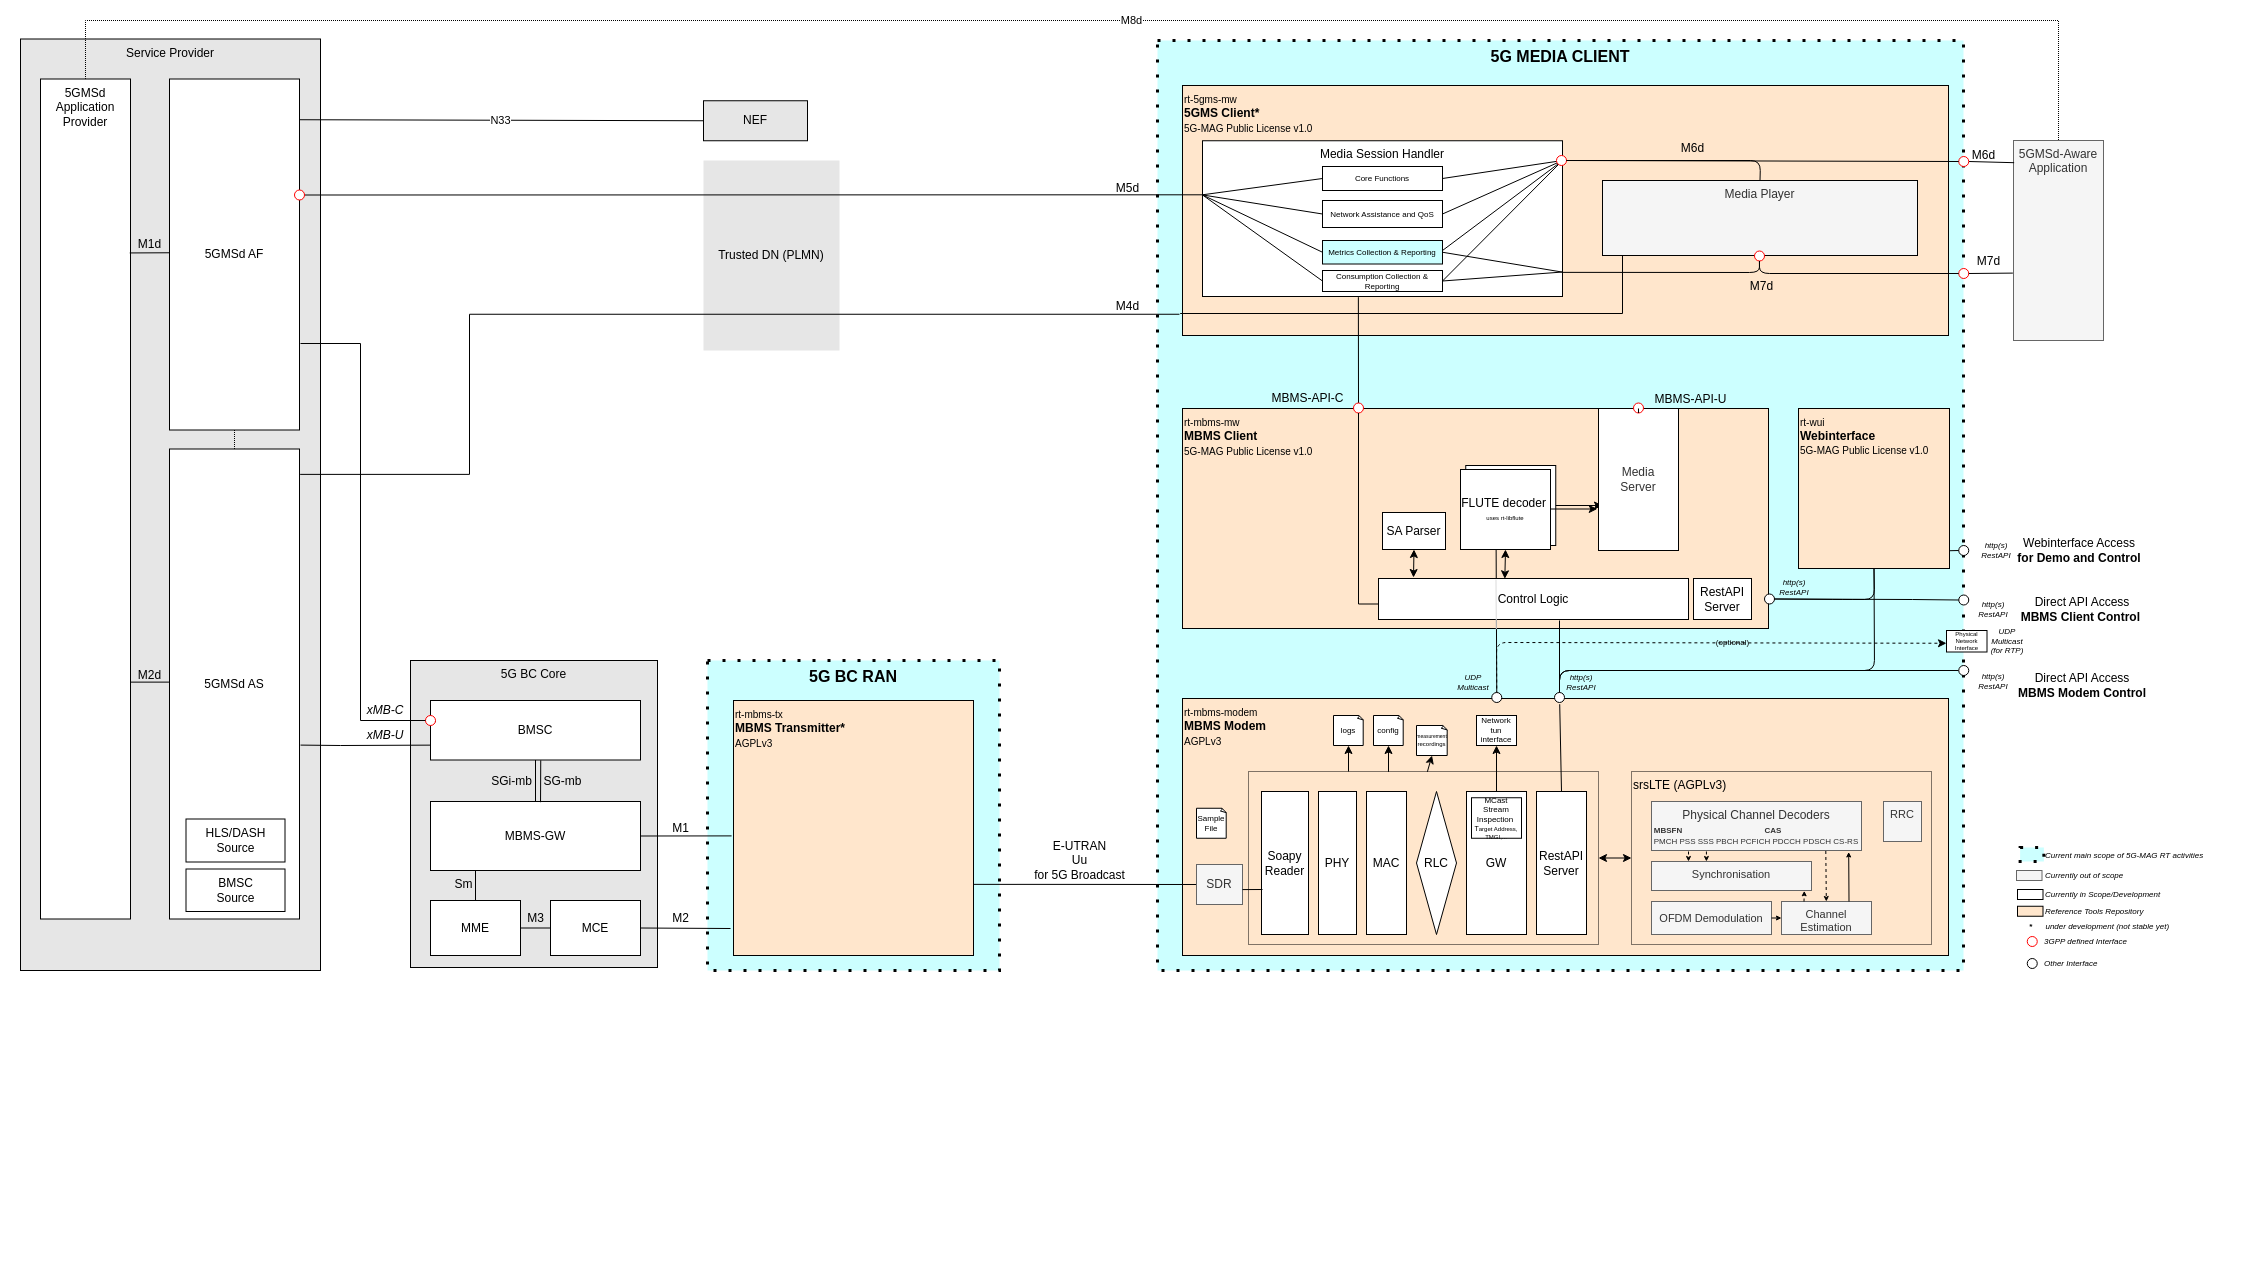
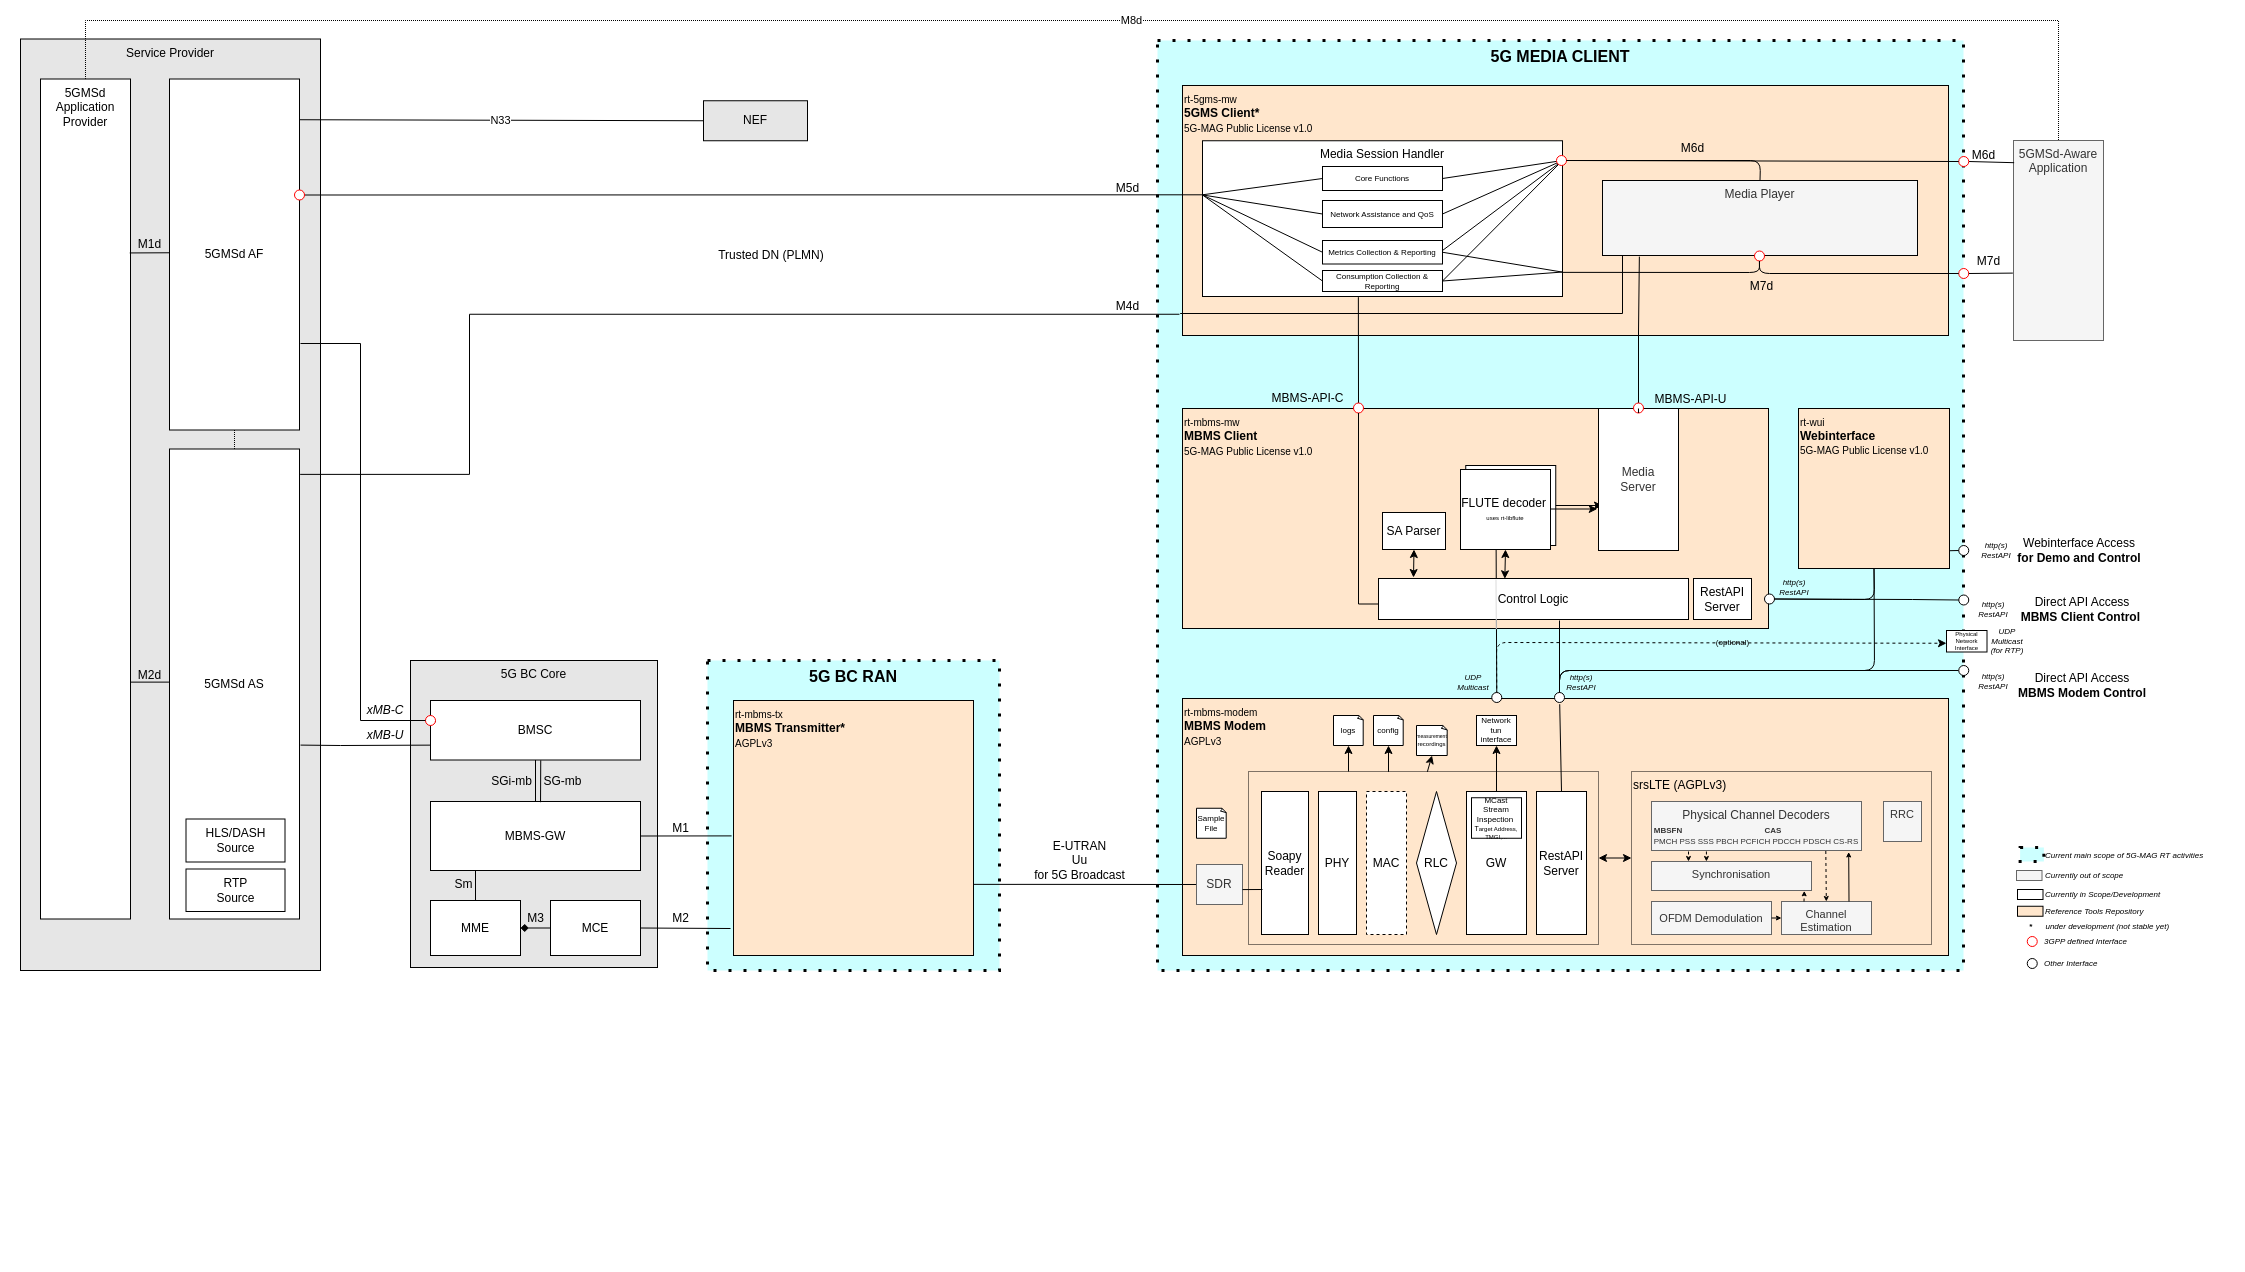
node "Metrics Collection & Reporting": fillcolor #ccffff -> #ffffff
node "Trusted DN (PLMN)": fillcolor #e6e6e6 -> #ffffff
edge "Media Player" -- "Media Server": added
node "MAC": style solid -> dashed
node "BMSC Source": label "BMSC Source" -> "RTP Source"
edge "MME" -- "MCE": arrowhead none -> diamond
